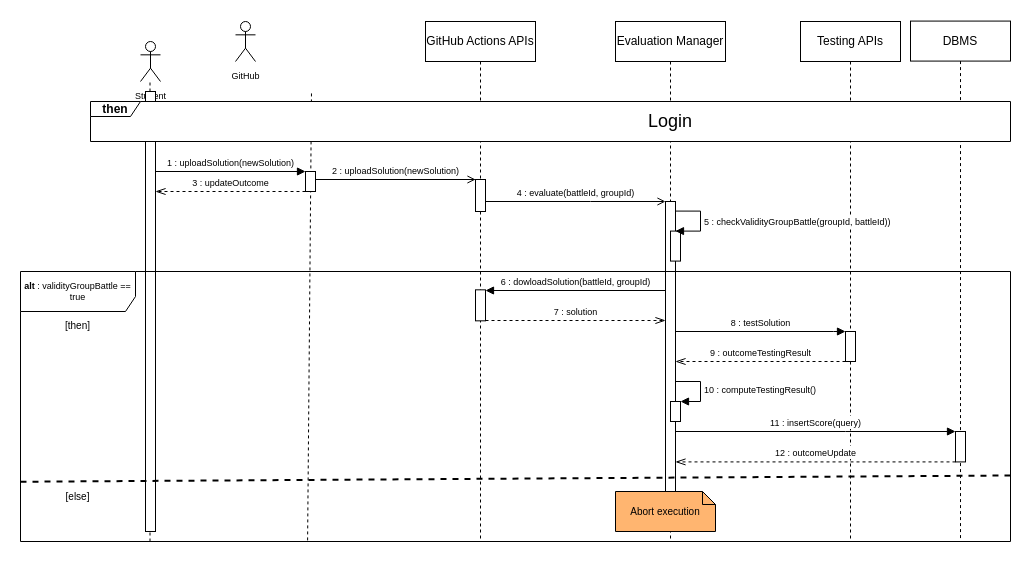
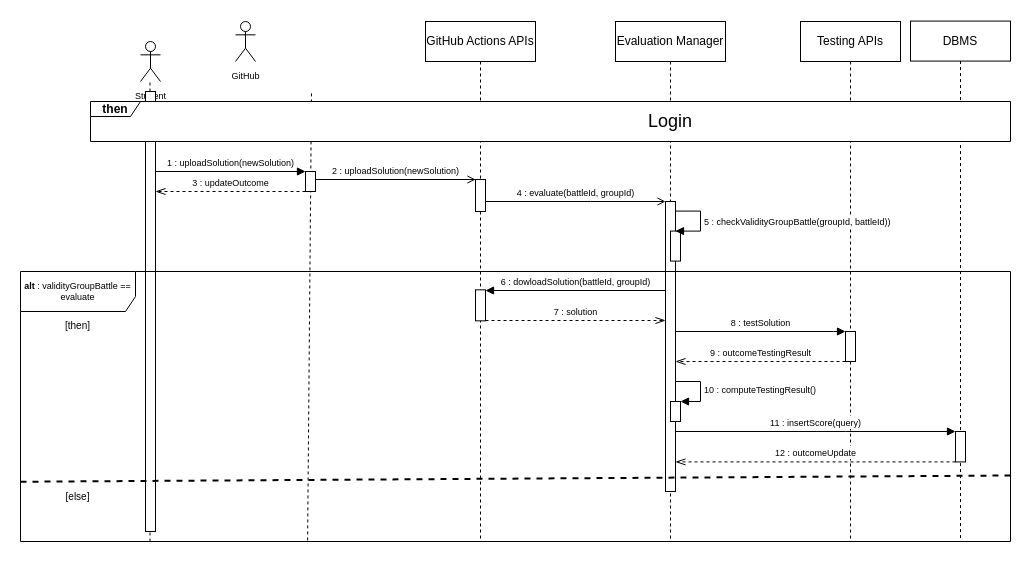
node "alt : validityGroupBattle == true": label "alt : validityGroupBattle == true" -> "alt : validityGroupBattle == evaluate"
node "Abort execution": removed
